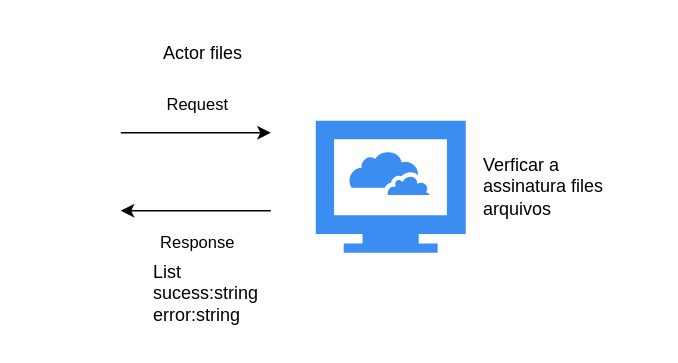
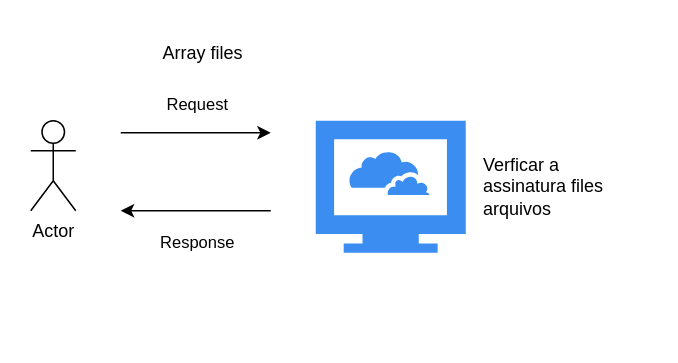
node "Actor files": label "Actor files" -> "Array files"
node "Actor": added
node "List sucess:string error:string": removed
